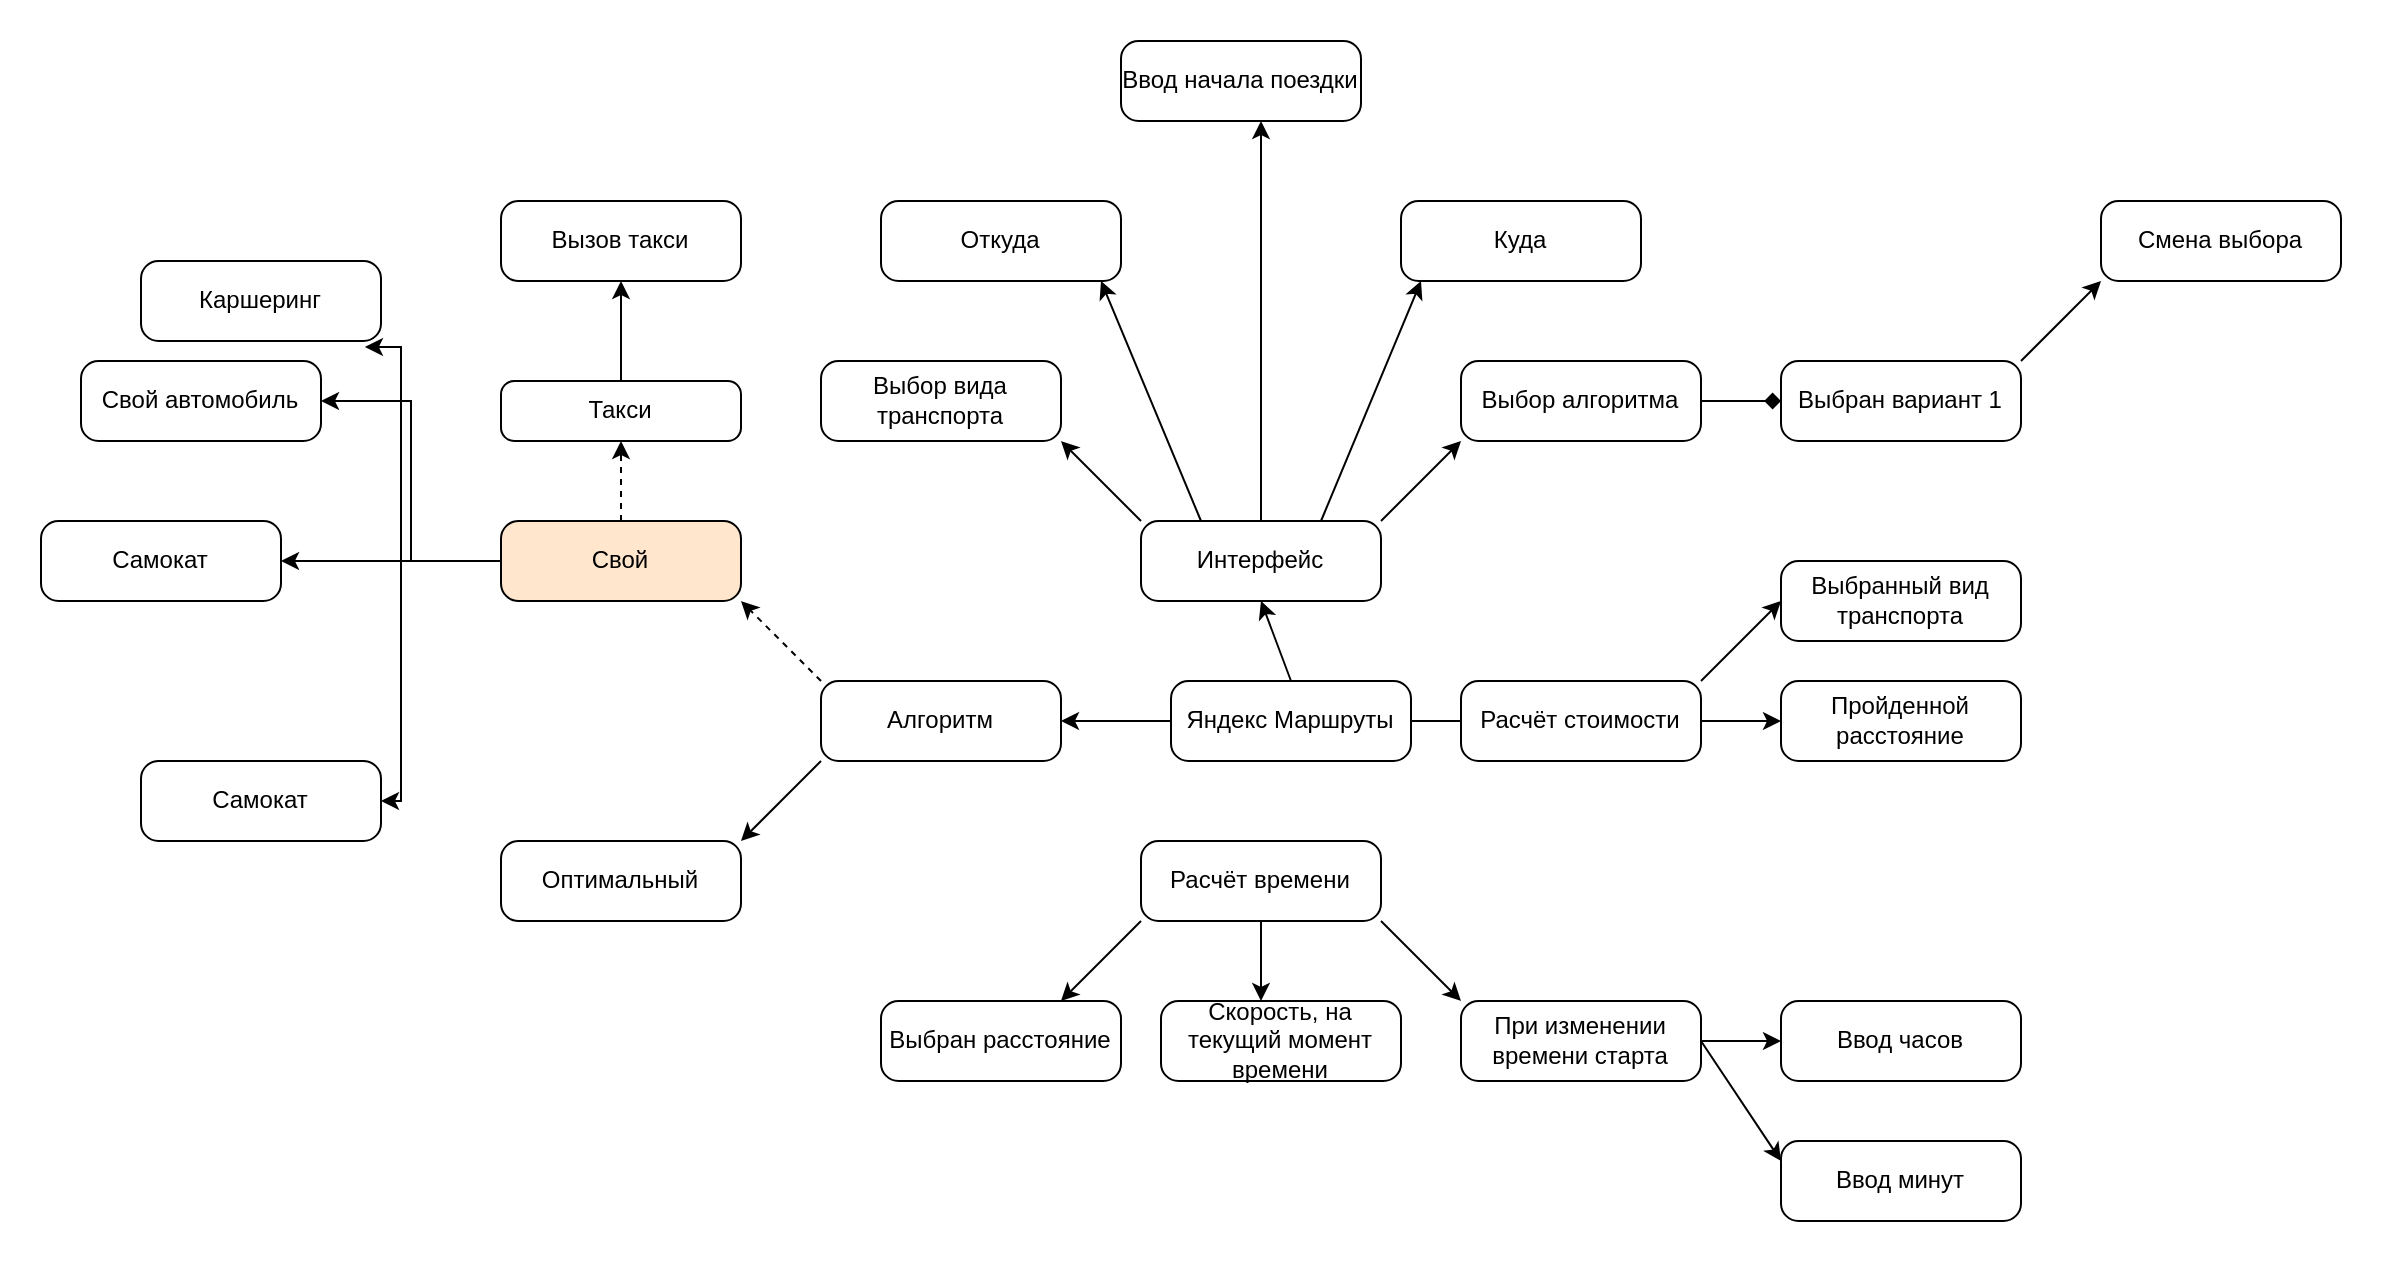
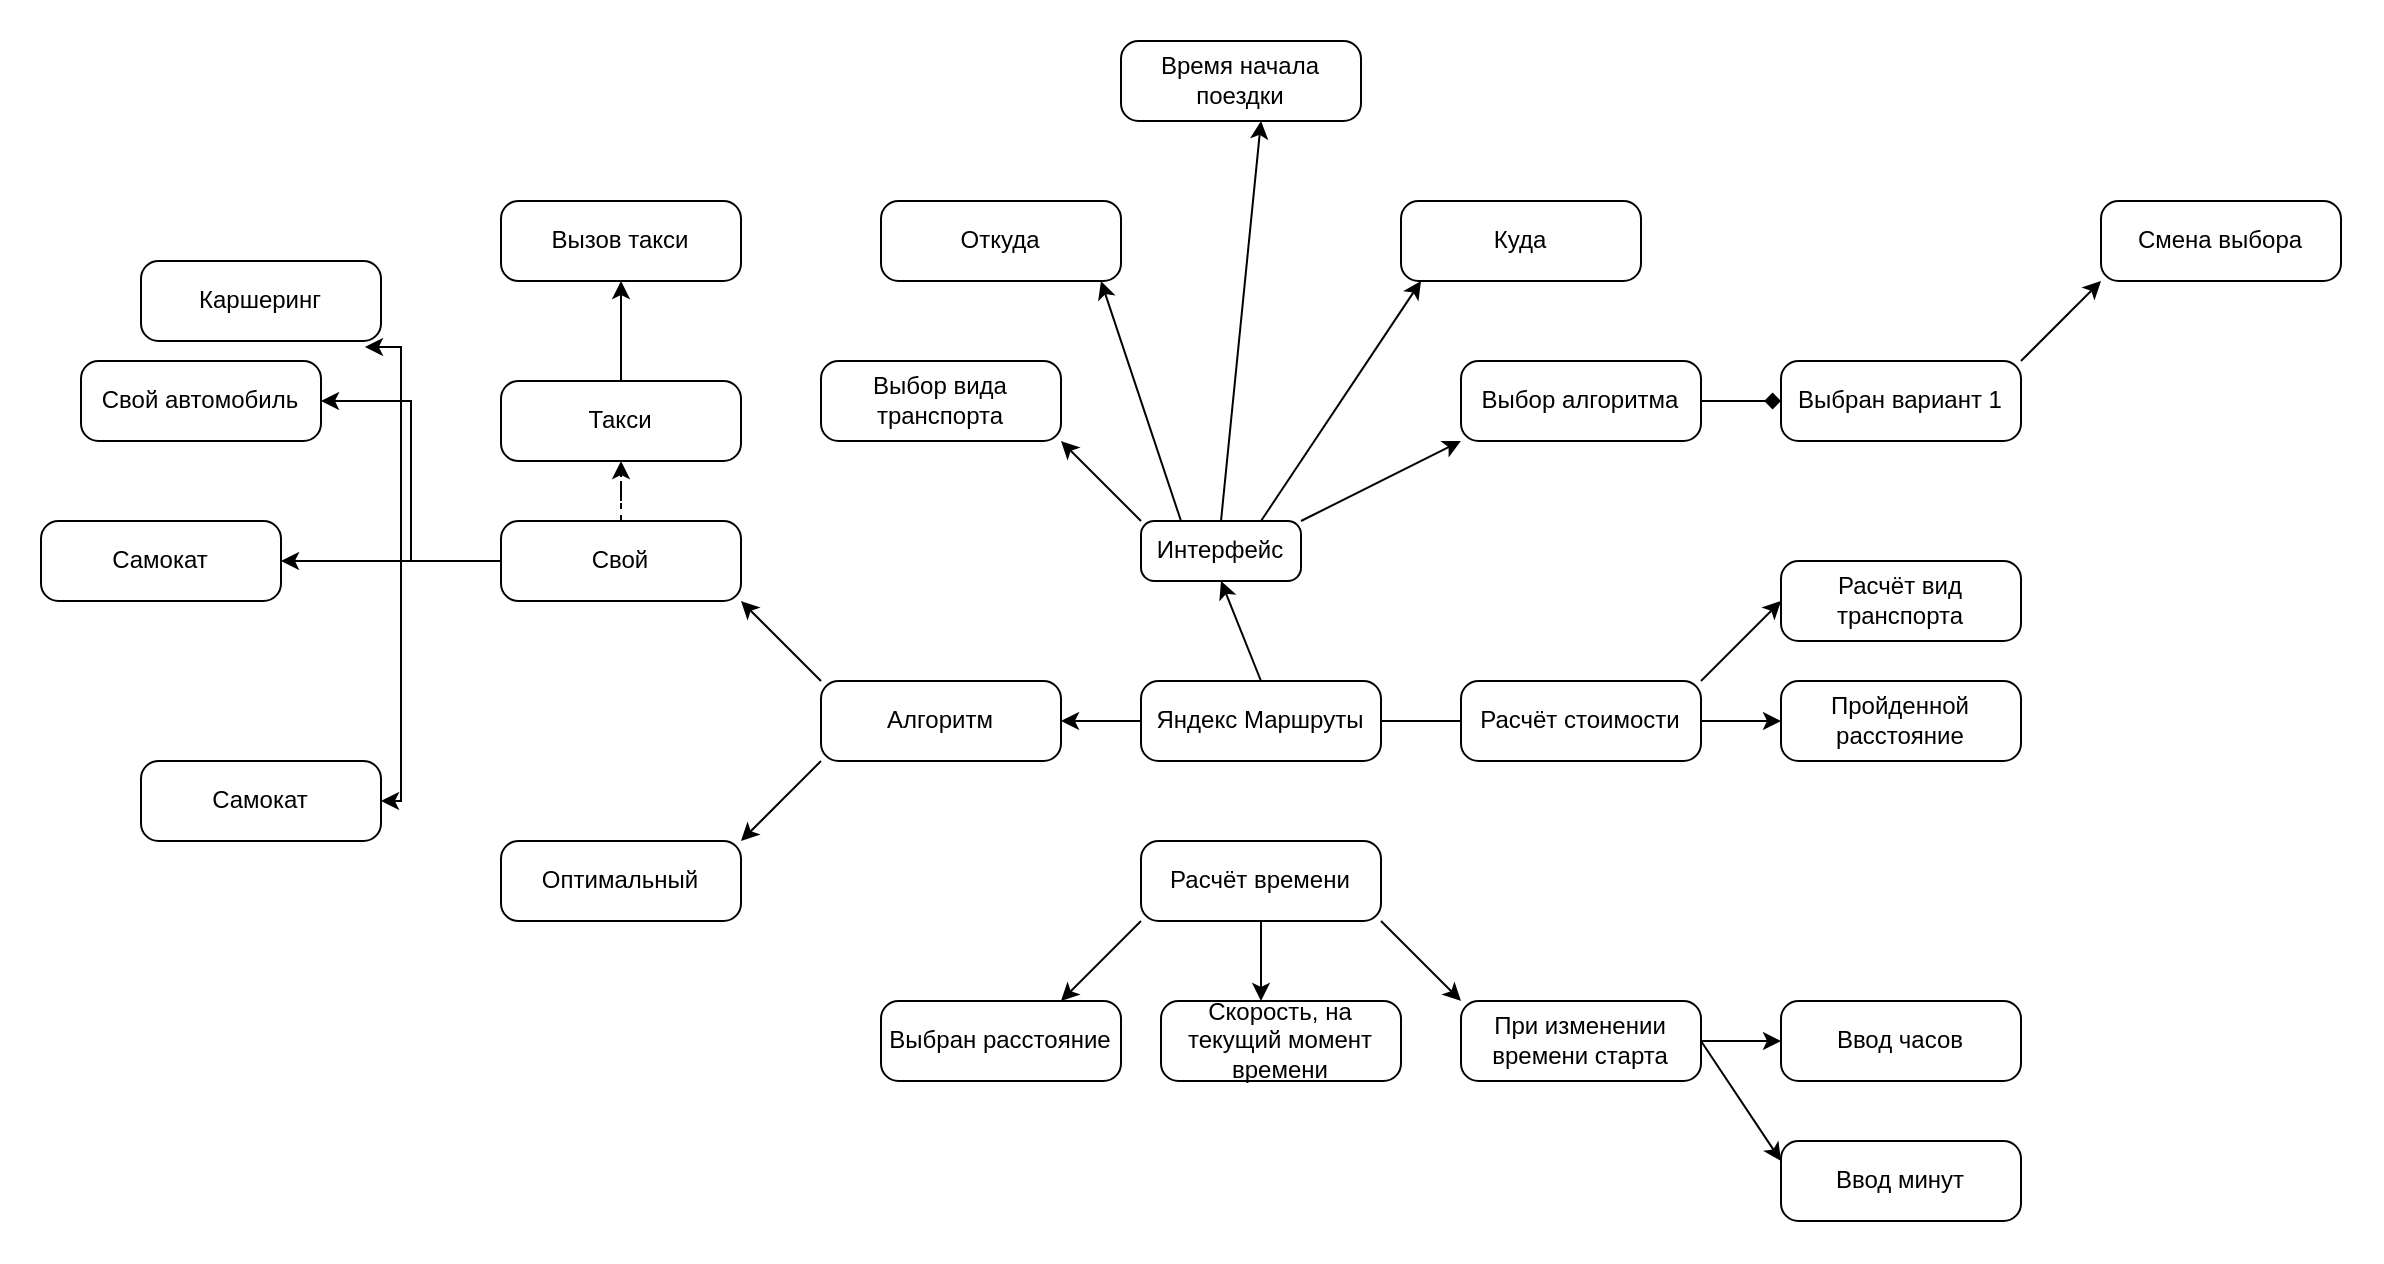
node "Ввод начала поездки": label "Ввод начала поездки" -> "Время начала поездки"
node "Такси": size 240x60 -> 240x80
node "Свой": fillcolor #ffe6cc -> #ffffff
node "Интерфейс": size 240x80 -> 160x60
node "Выбранный вид транспорта": label "Выбранный вид транспорта" -> "Расчёт вид транспорта"
edge "Алгоритм" -> "Свой": style dashed -> solid
node "Яндекс Маршруты": moved (1291, 721) -> (1261, 721)
